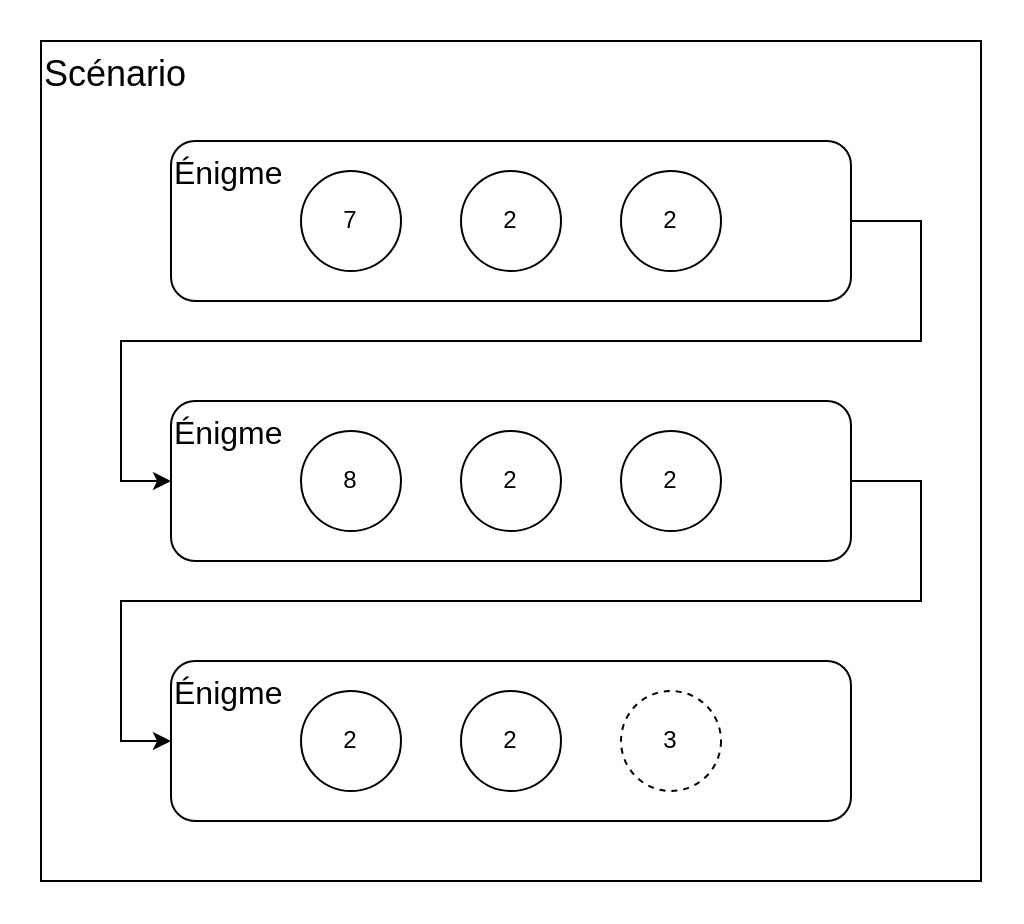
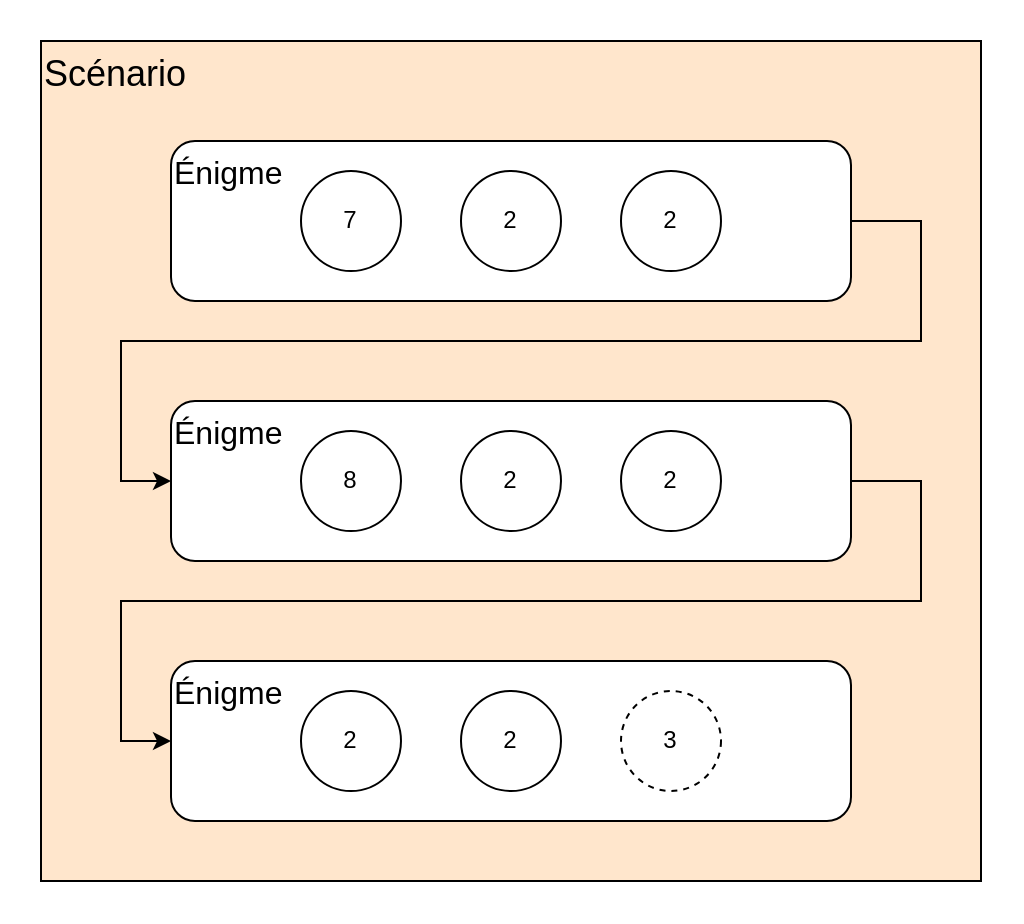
node "Scénario": fillcolor #ffffff -> #ffe6cc
